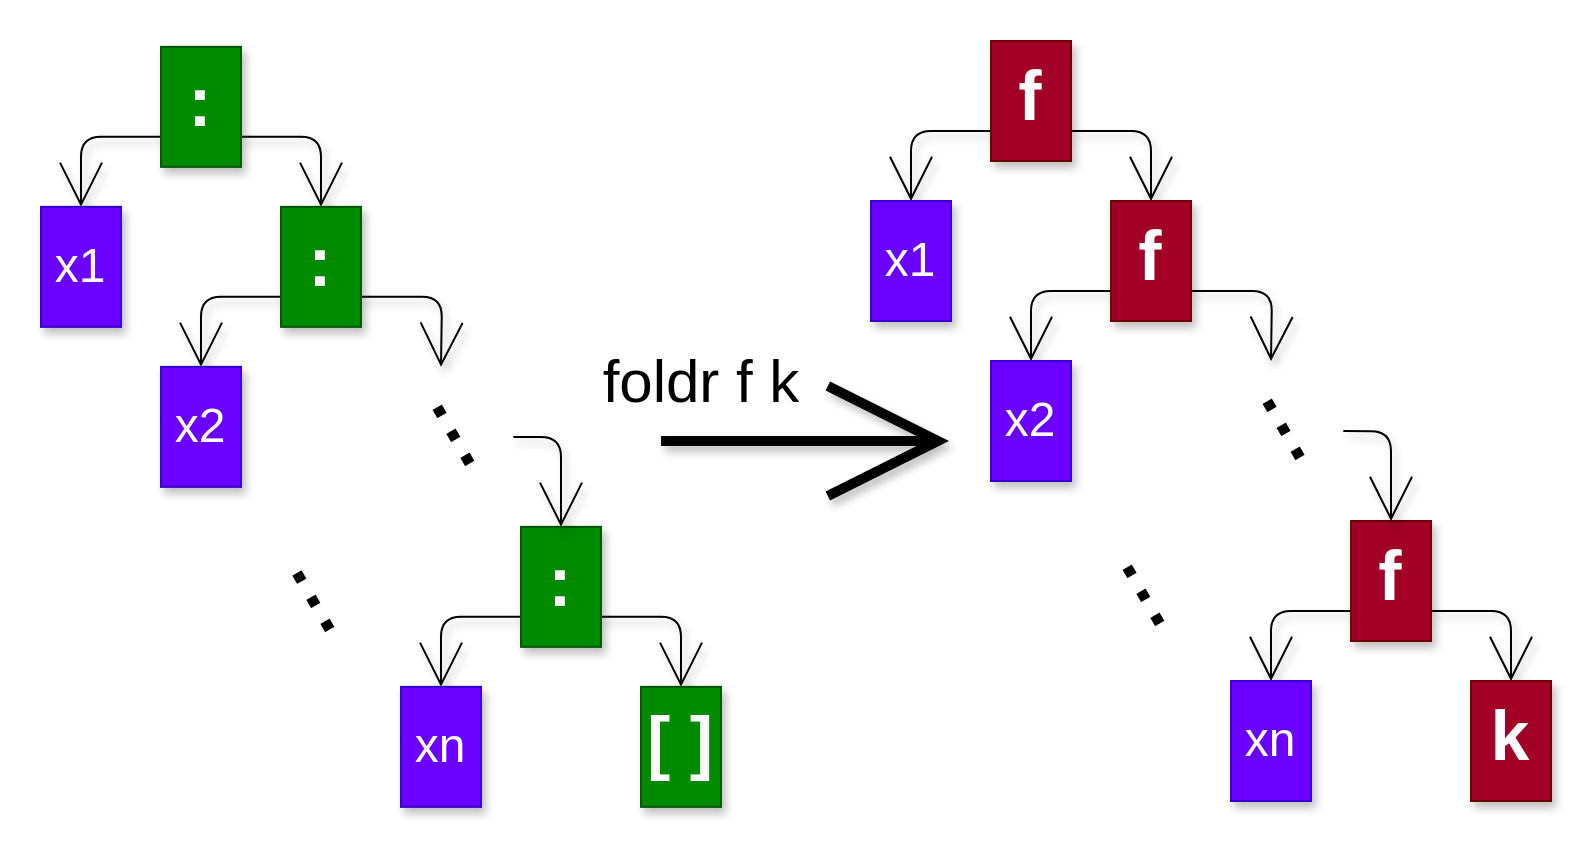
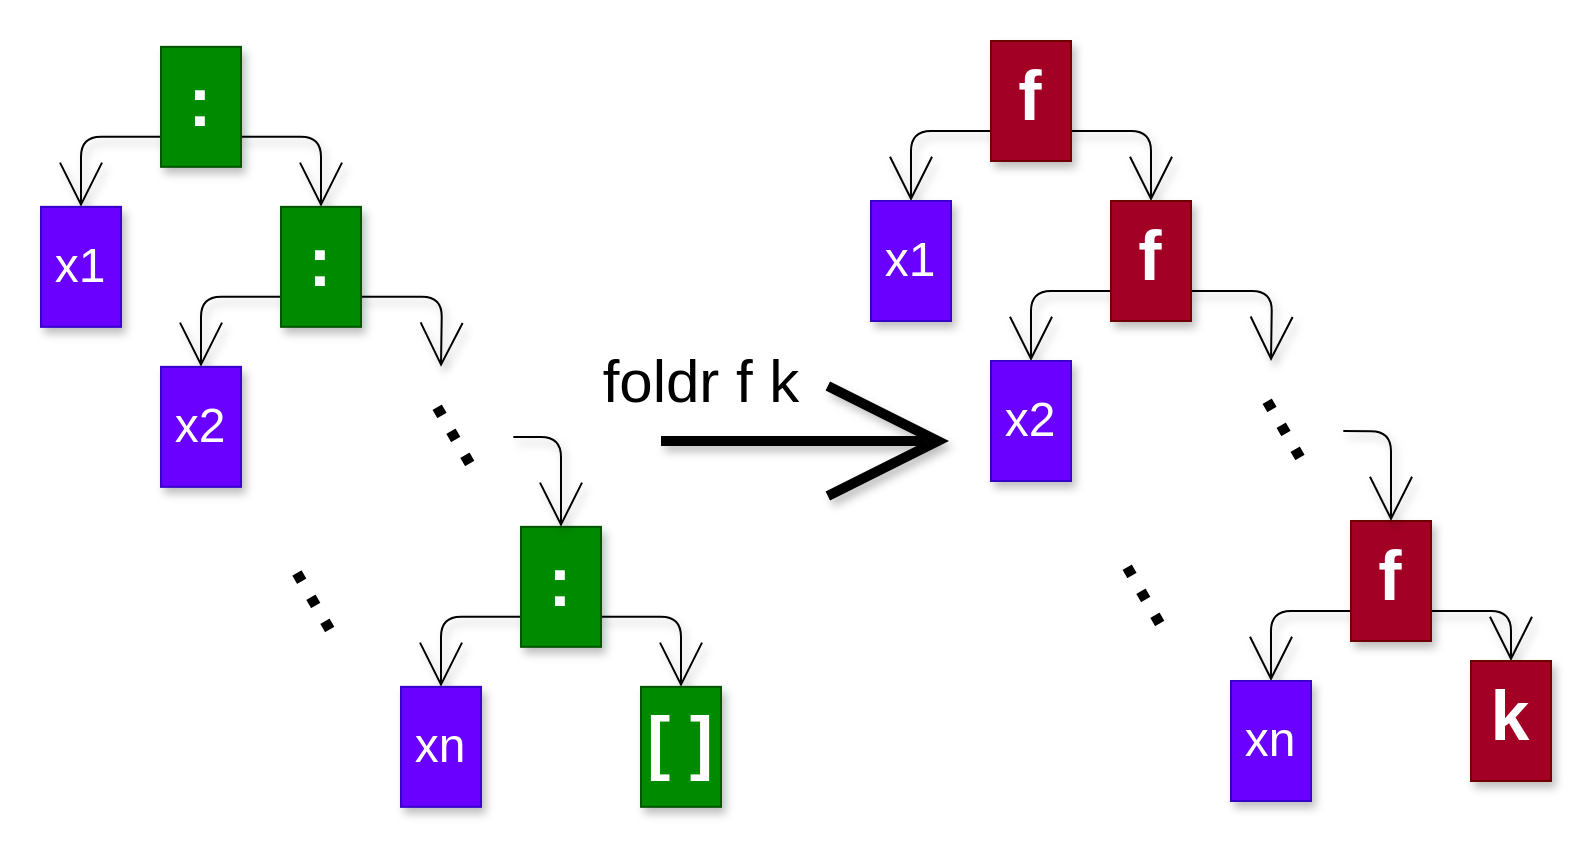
node "k": moved (1511, 741) -> (1511, 721)
